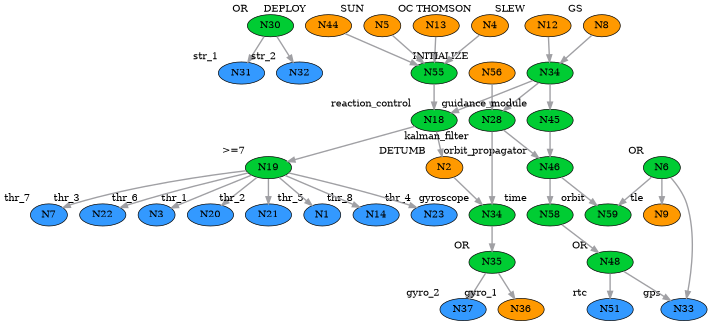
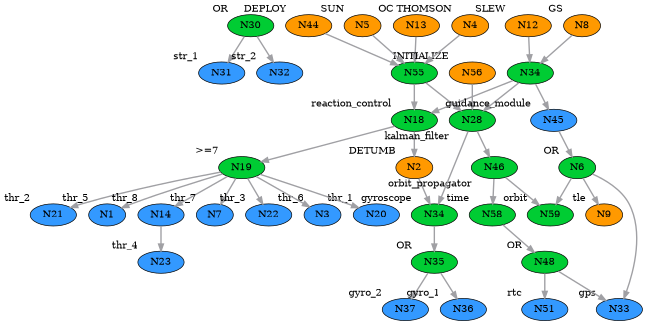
edge "N55" -> "N28 kalman_filter": added
node "N45 guidance_module": fillcolor #00cc33 -> #3399ff
edge "N45 guidance_module" -> "N46 orbit_propagator": now "N45 guidance_module" -> "N6 OR"
edge "N19 >=7" -> "N23 thr_4": now "N14 thr_8" -> "N23 thr_4"
node "N36 gyro_1": fillcolor #ff9900 -> #3399ff
